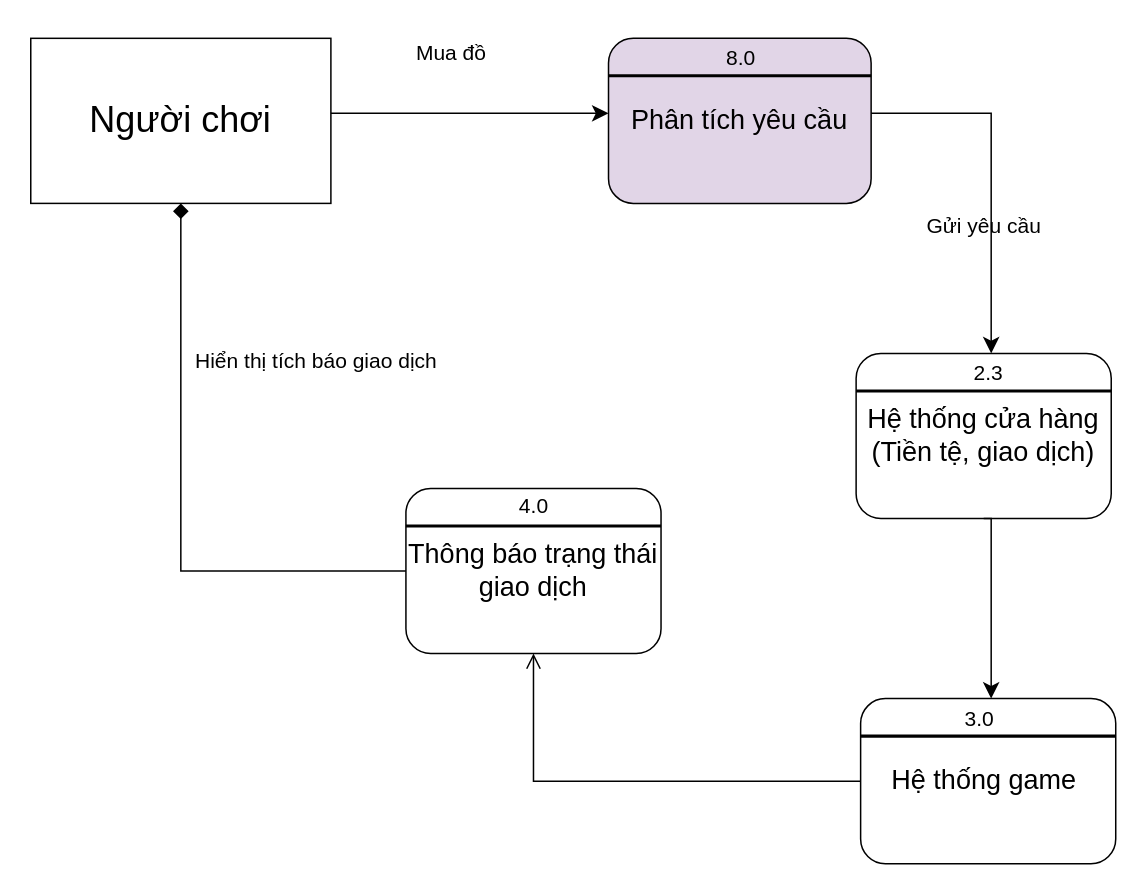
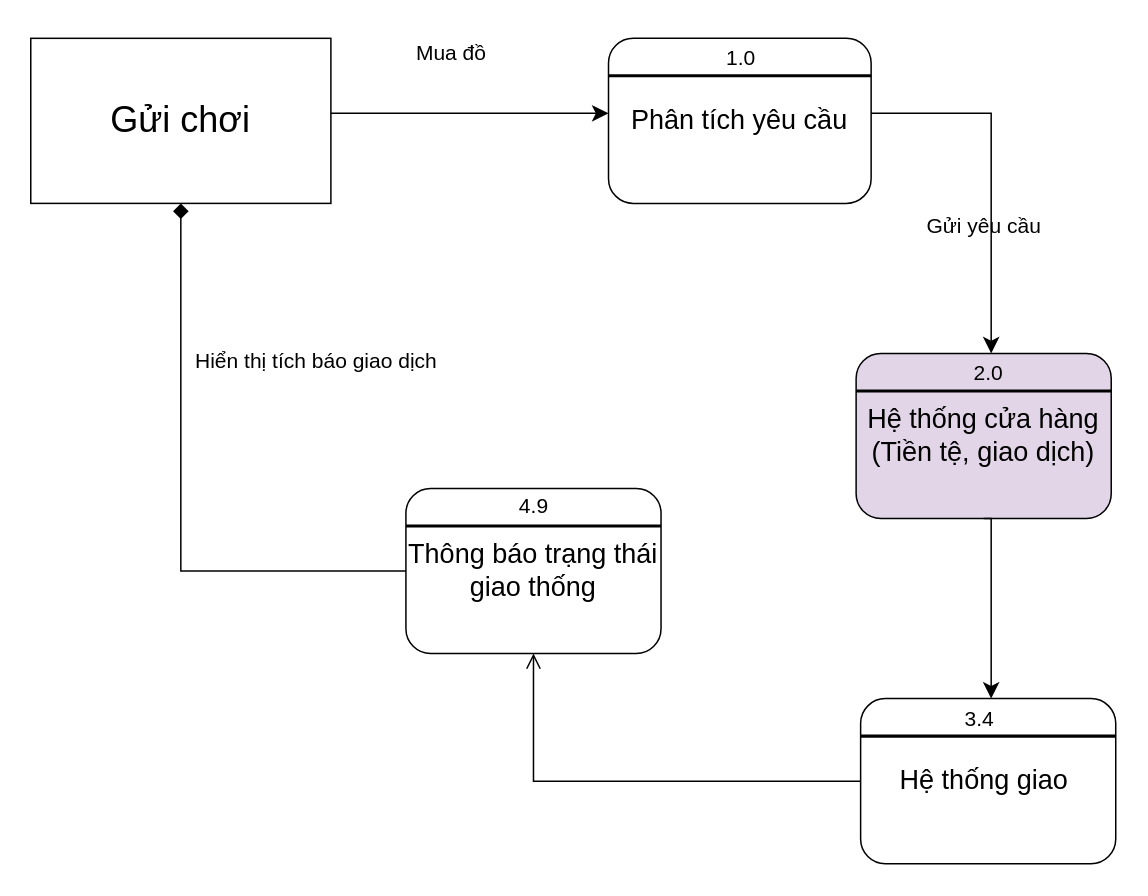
node "8.0": label "8.0" -> "1.0"
node "Người chơi": label "Người chơi" -> "Gửi chơi"
node "Phân tích yêu cầu": fillcolor #e1d5e7 -> #ffffff
node "2.3": label "2.3" -> "2.0"
node "Hệ thống cửa hàng (Tiền tệ, giao dịch)": fillcolor #ffffff -> #e1d5e7
node "4.0": label "4.0" -> "4.9"
node "Thông báo trạng thái giao dịch": label "Thông báo trạng thái giao dịch" -> "Thông báo trạng thái giao thống"
node "3.0": label "3.0" -> "3.4"
node "Hệ thống game": label "Hệ thống game" -> "Hệ thống giao"
